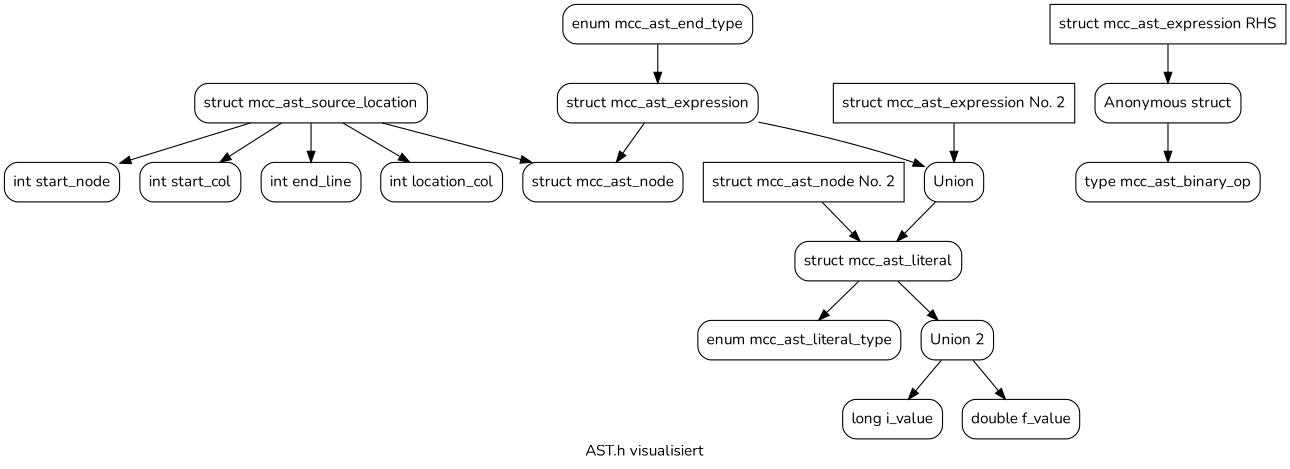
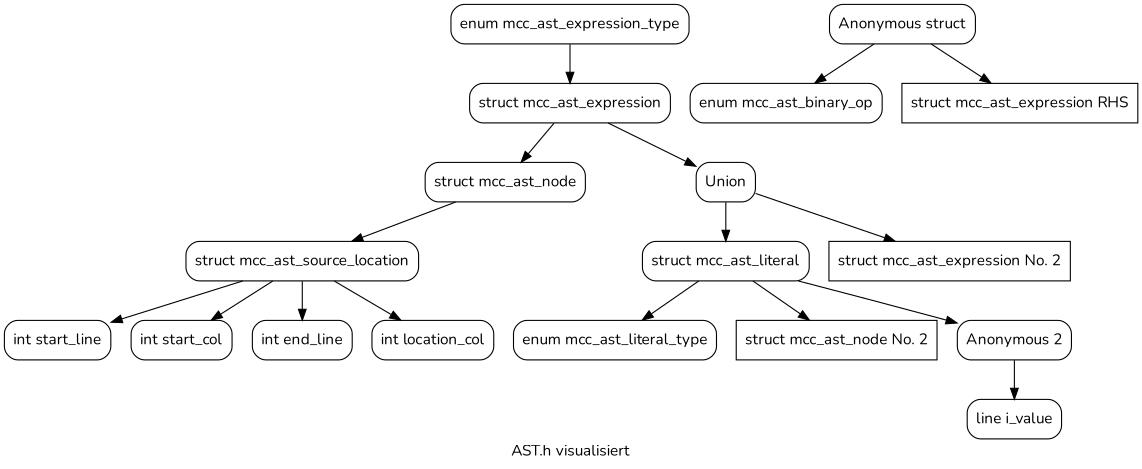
node "enum mcc_ast_end_type": label "enum mcc_ast_end_type" -> "enum mcc_ast_expression_type"
edge "struct mcc_ast_expression RHS" -> "Anonymous struct": reversed
edge "struct mcc_ast_expression No. 2" -> "Union": reversed
edge "struct mcc_ast_source_location" -> "struct mcc_ast_node": reversed
node "int start_node": label "int start_node" -> "int start_line"
node "type mcc_ast_binary_op": label "type mcc_ast_binary_op" -> "enum mcc_ast_binary_op"
edge "struct mcc_ast_node No. 2" -> "struct mcc_ast_literal": reversed
node "Union 2": label "Union 2" -> "Anonymous 2"
node "long i_value": label "long i_value" -> "line i_value"
node "double f_value": removed
